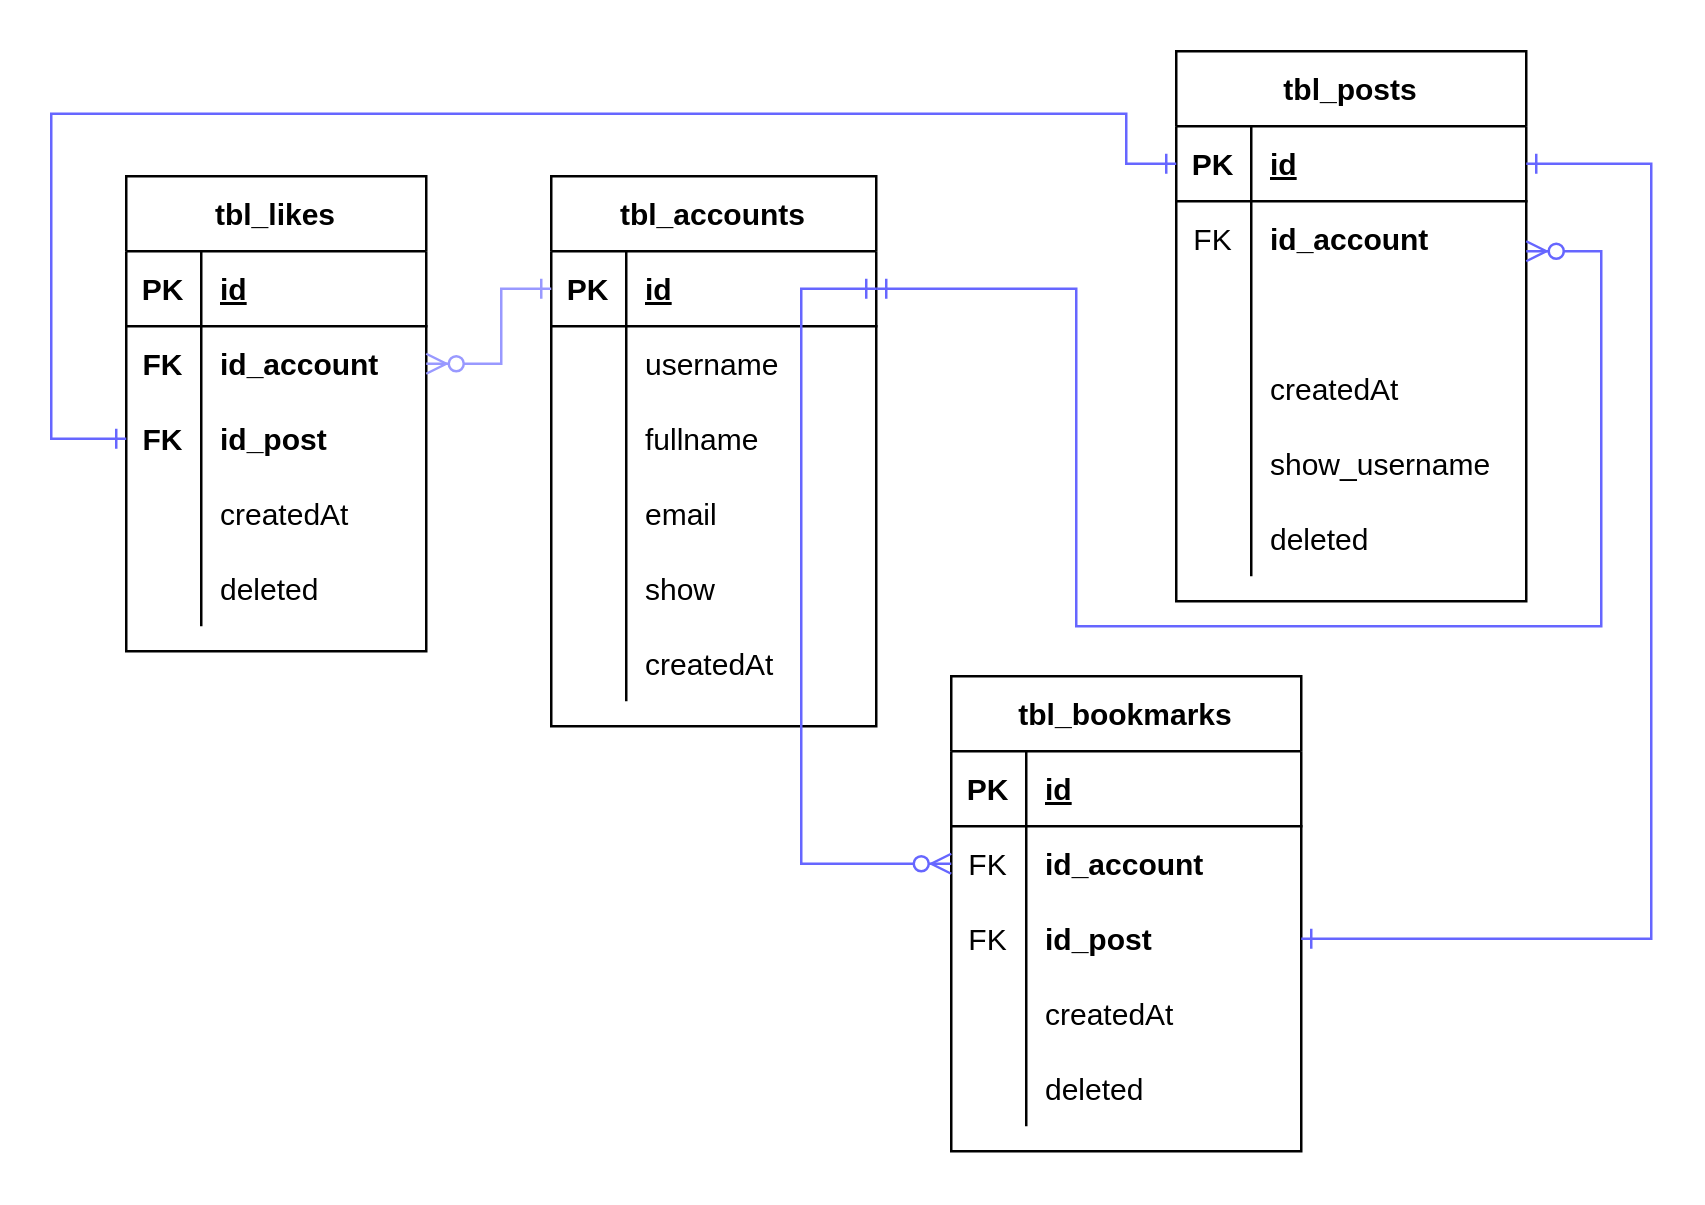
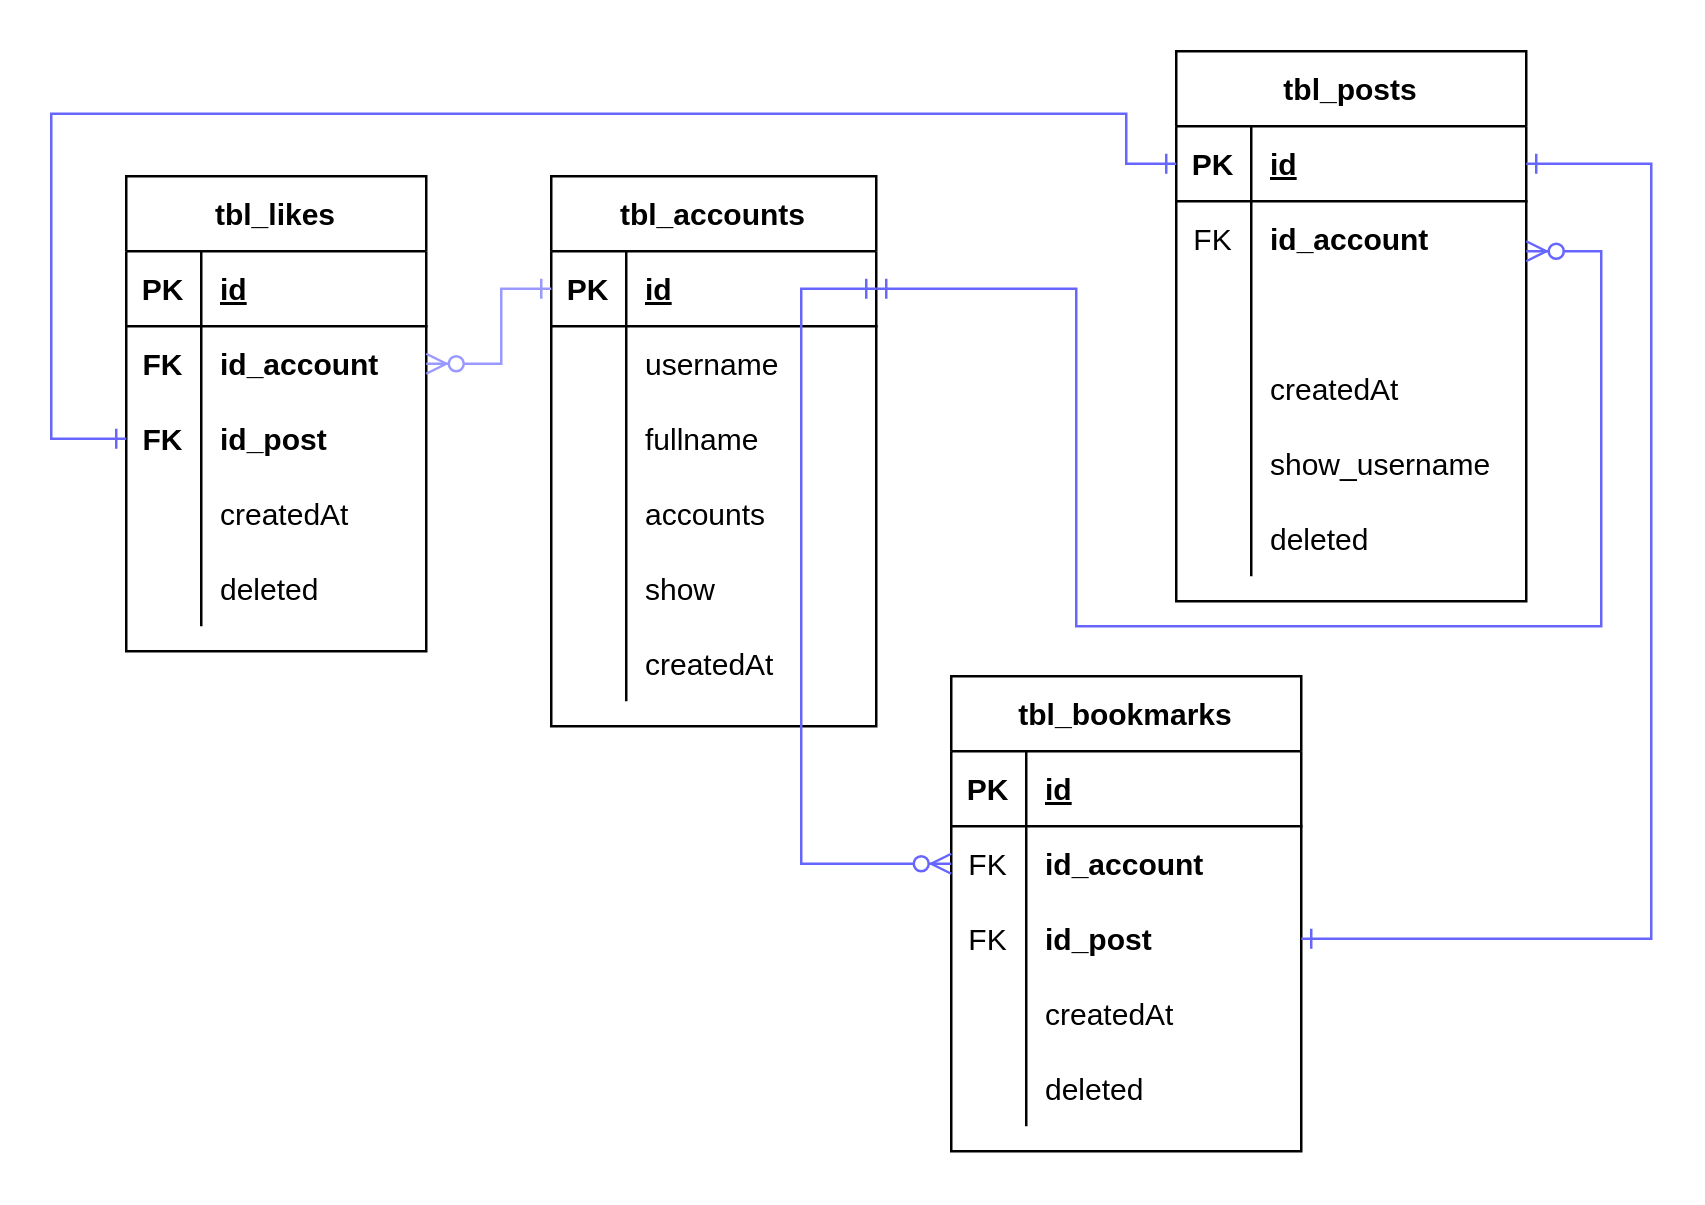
node "email": label "email" -> "accounts"
